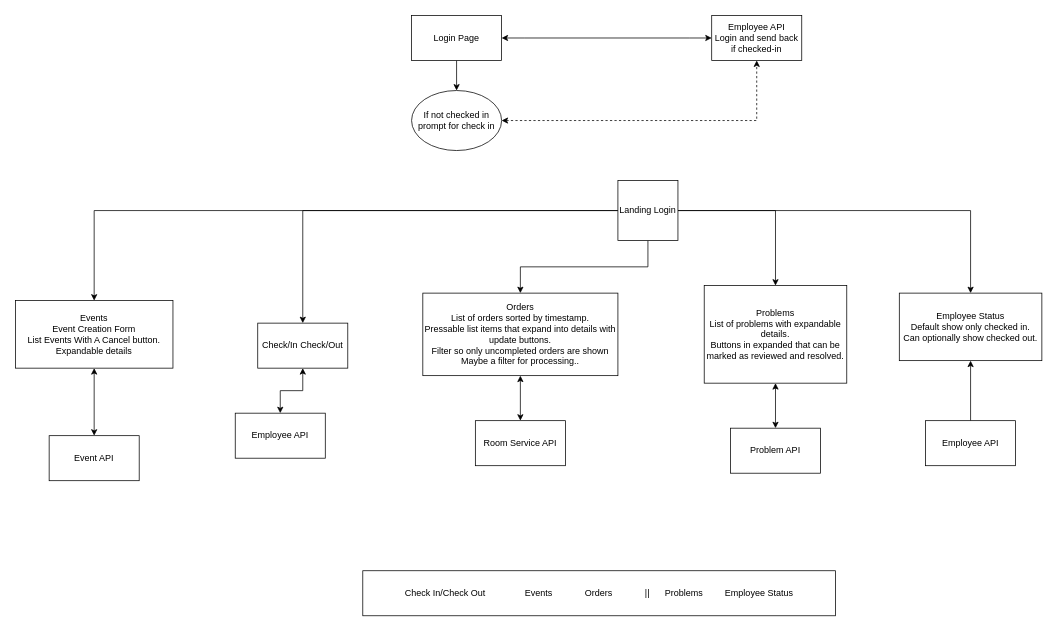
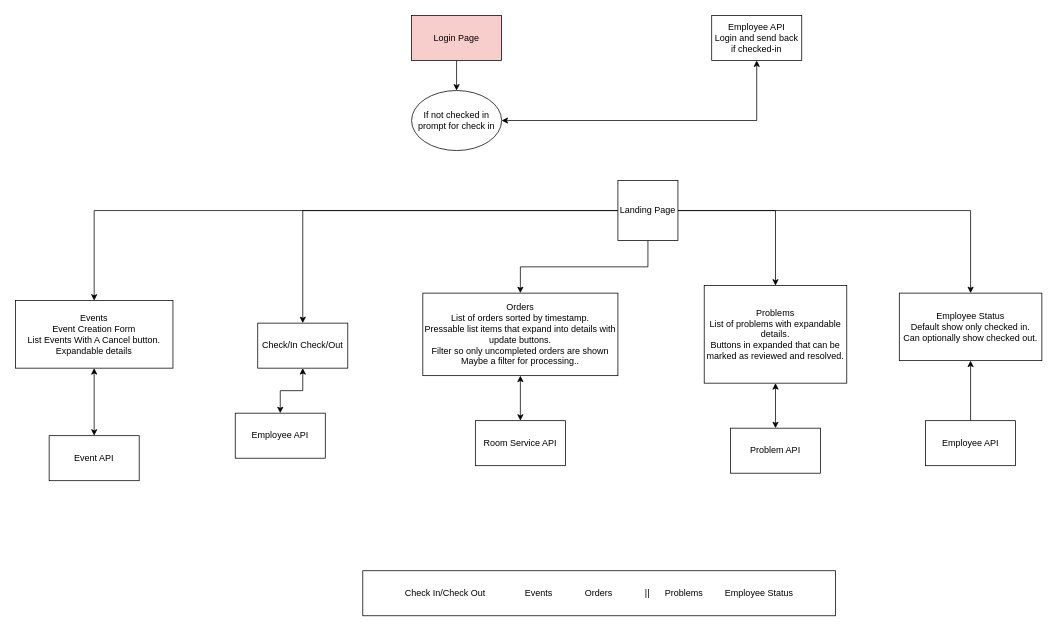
node "Login Page": fillcolor #ffffff -> #f8cecc
edge "Login Page" -- "Employee API Login and send back if checked-in": removed
edge "Employee API Login and send back if checked-in" -- "If not checked in prompt for check in": style dashed -> solid
node "Landing Login": label "Landing Login" -> "Landing Page"
